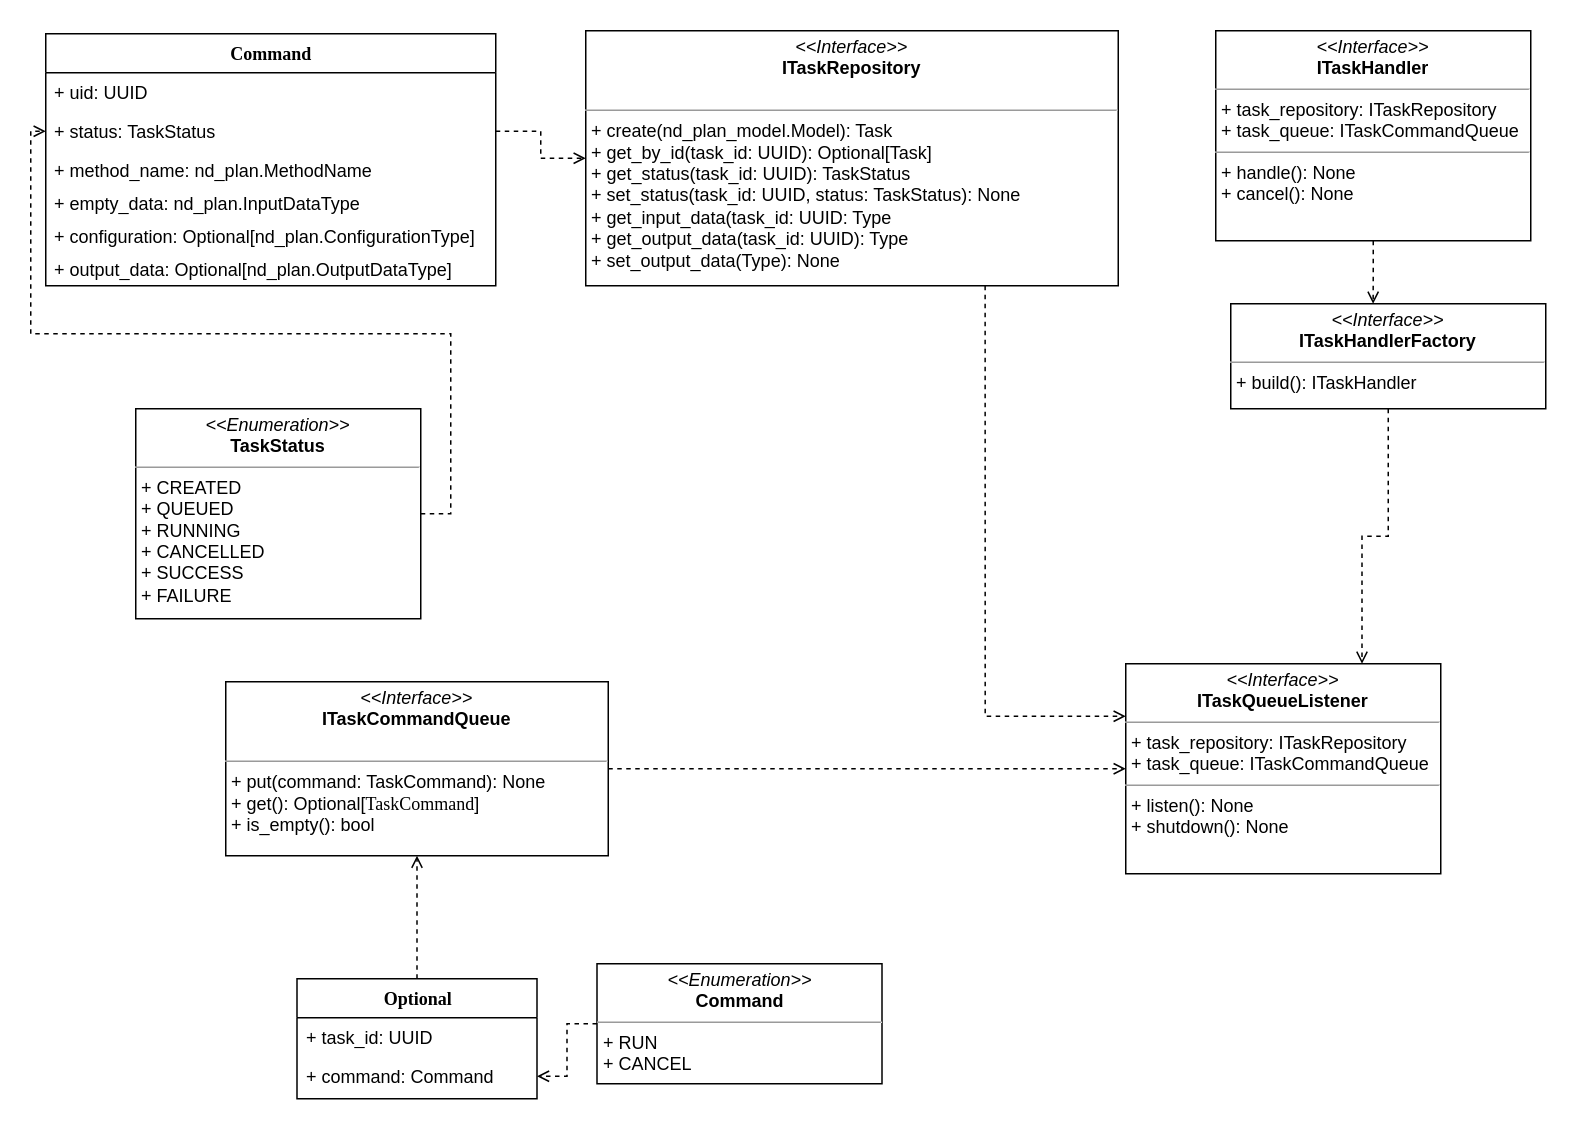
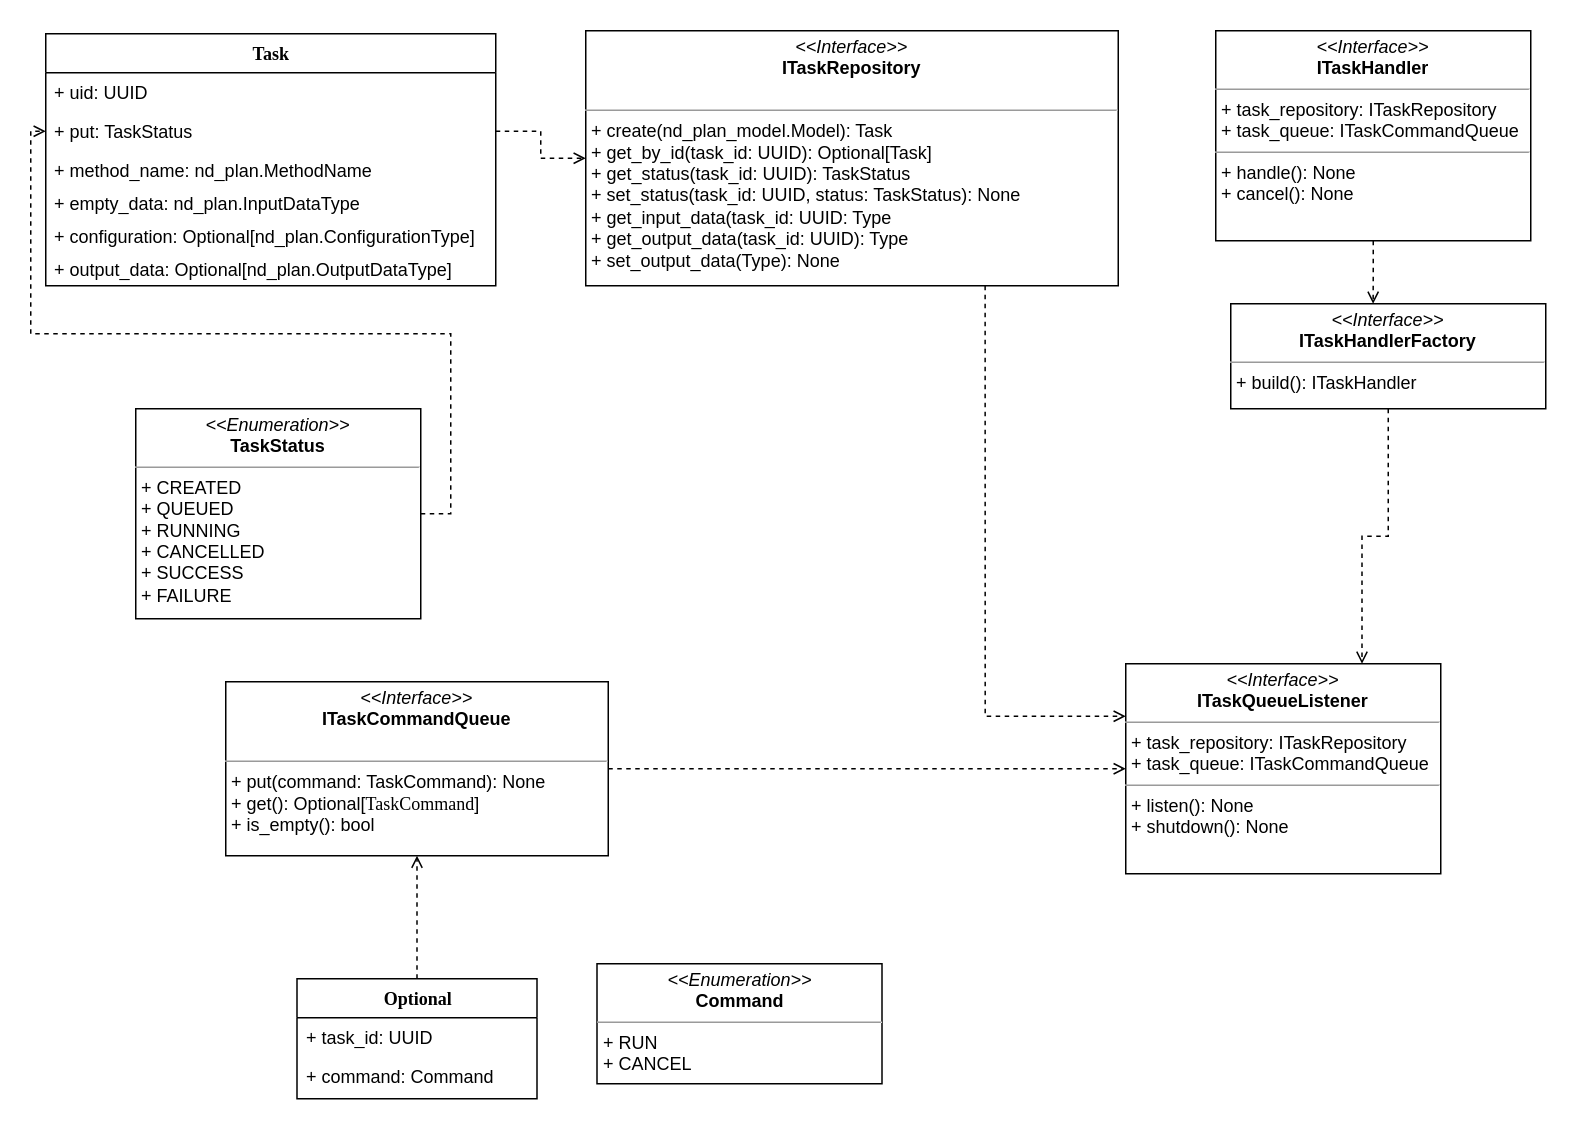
node "Command": label "Command" -> "Task"
node "+ status: TaskStatus": label "+ status: TaskStatus" -> "+ put: TaskStatus"
edge "<<Enumeration>> Command + RUN + CANCEL" -> "+ command: Command": removed
